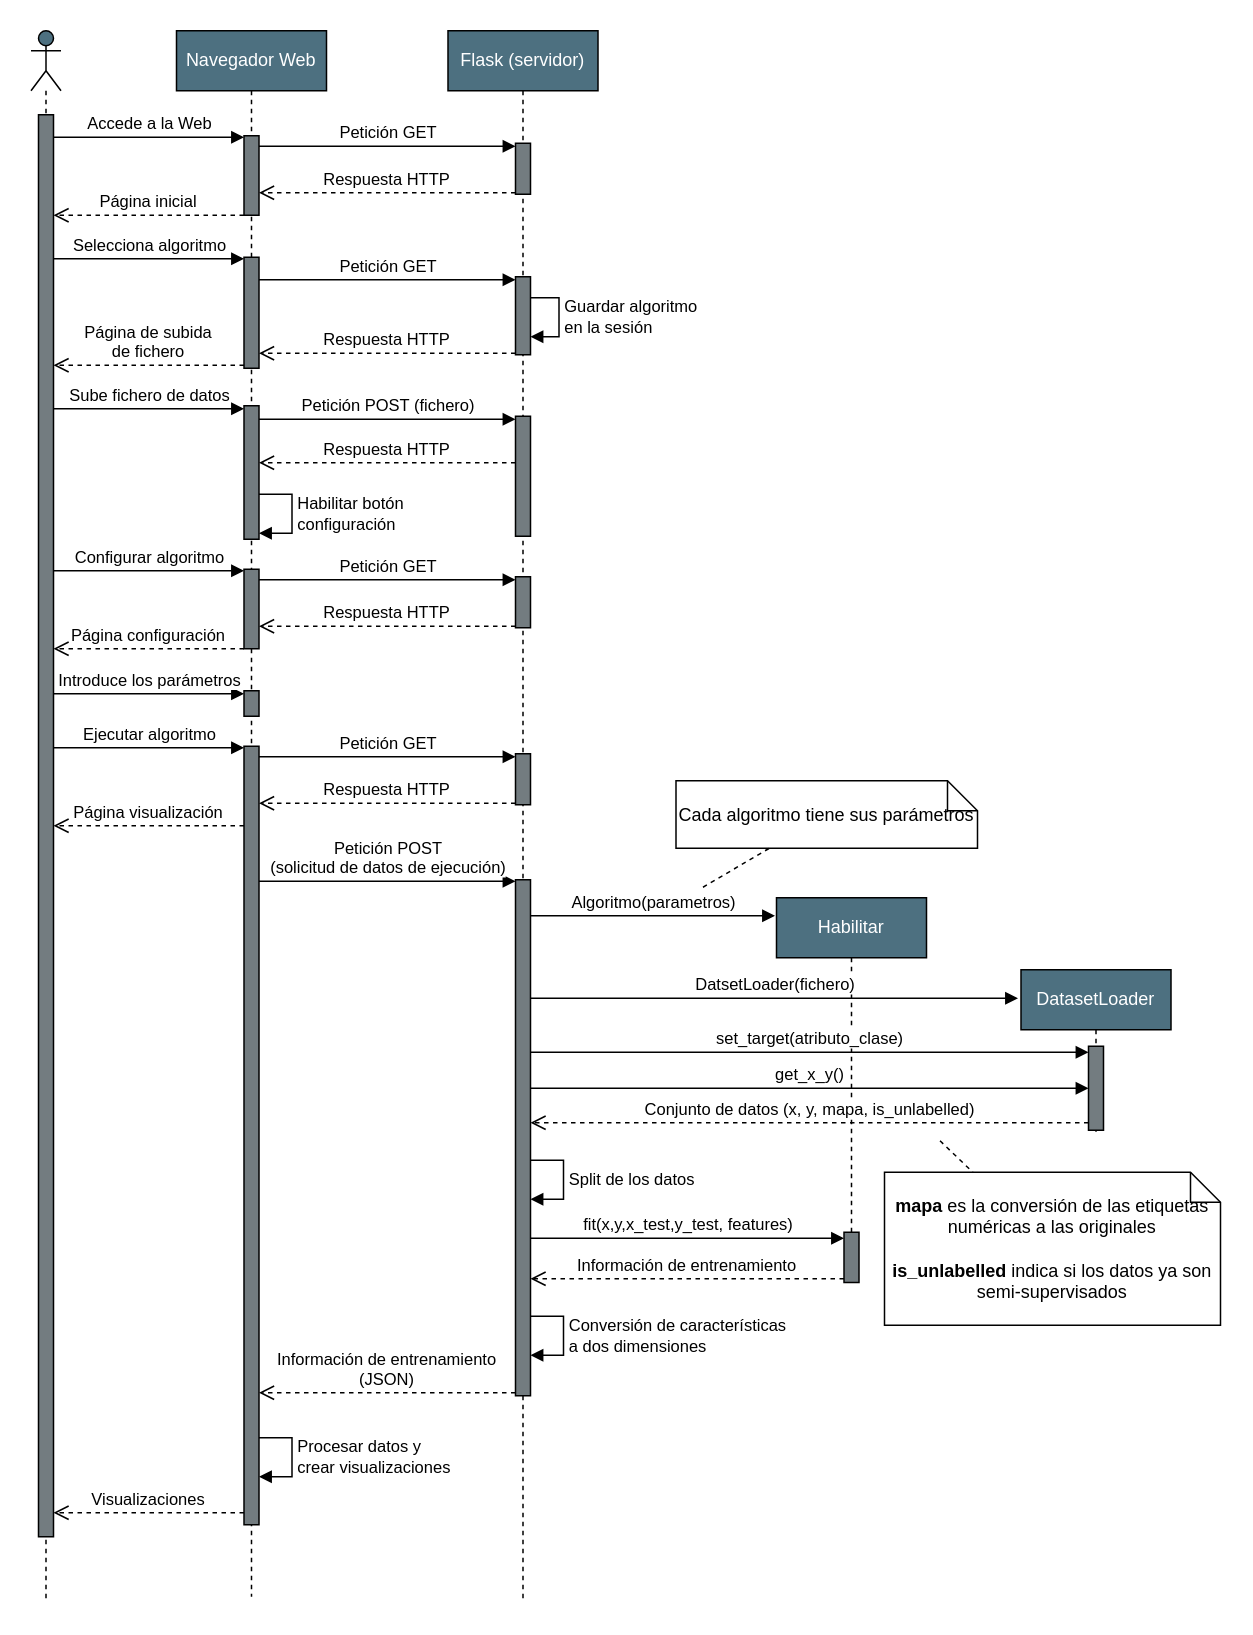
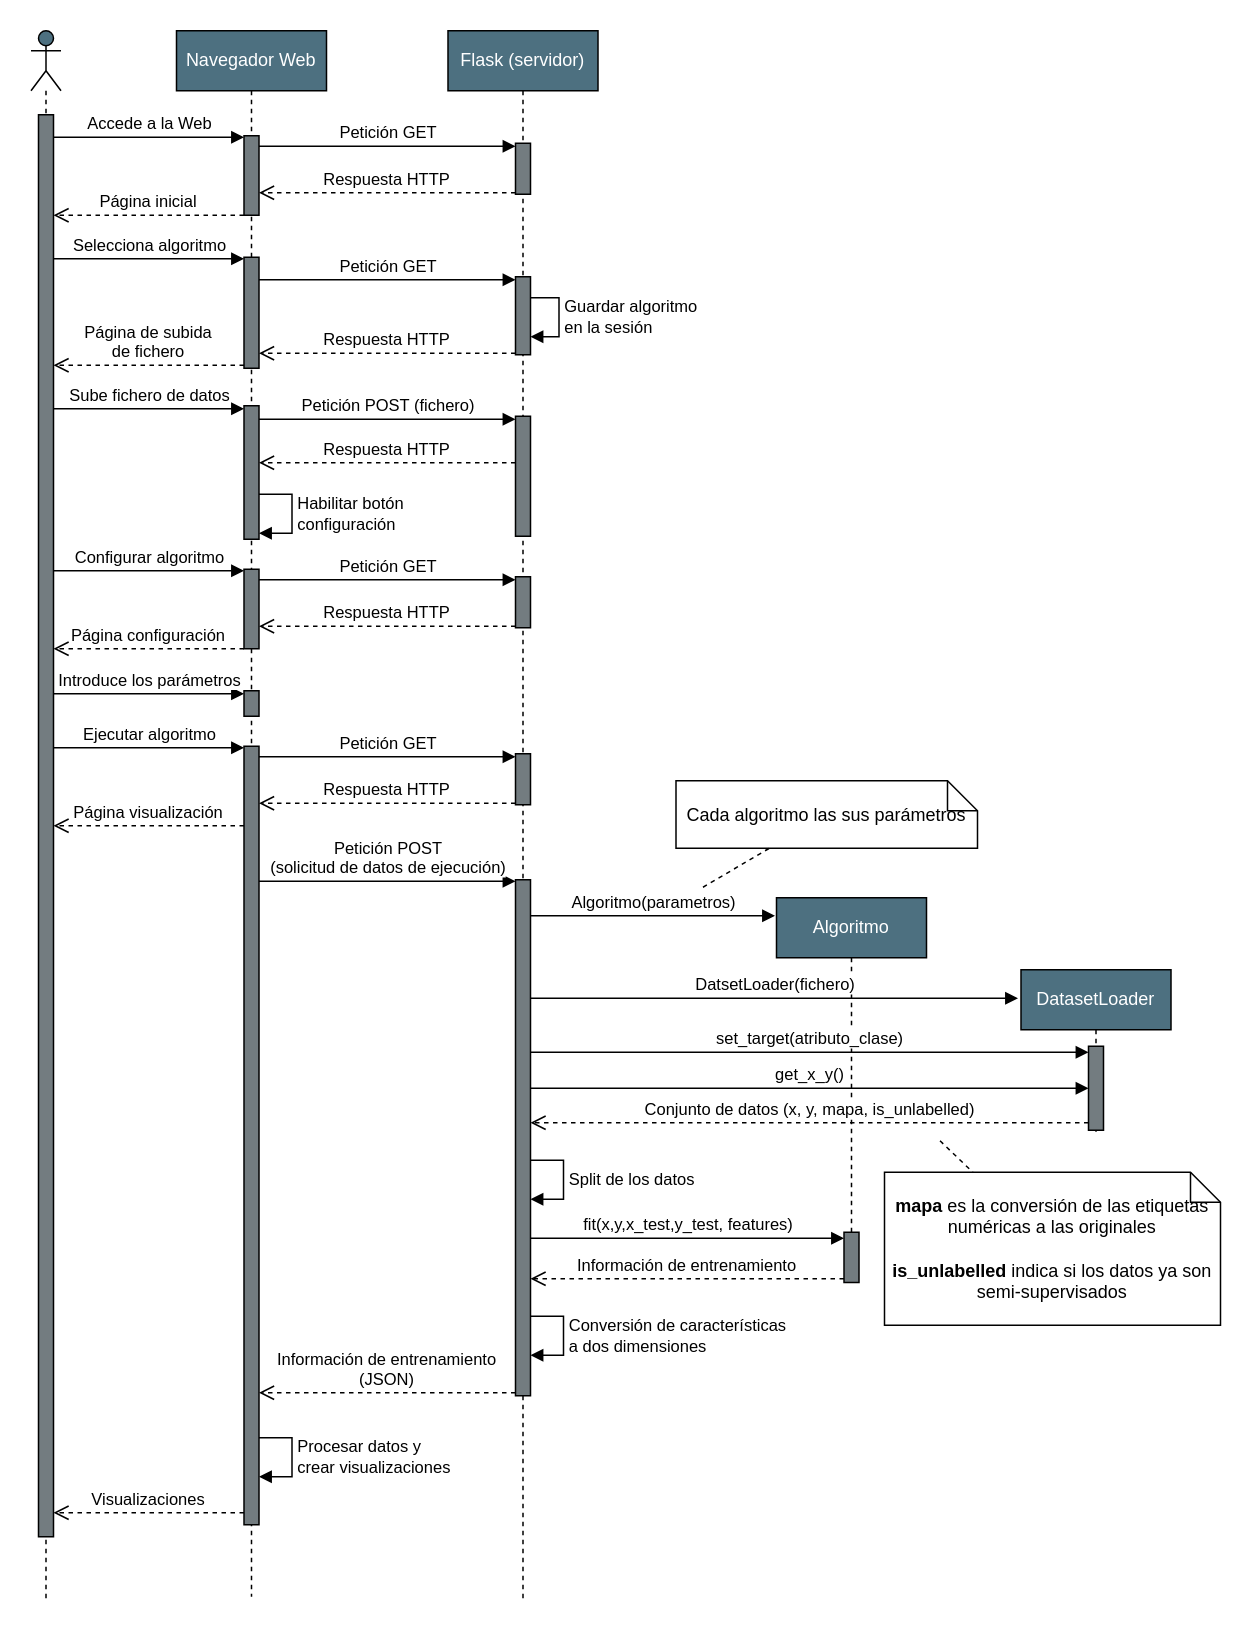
node "Cada algoritmo tiene sus parámetros": label "Cada algoritmo tiene sus parámetros" -> "Cada algoritmo las sus parámetros"
node "Habilitar": label "Habilitar" -> "Algoritmo"
